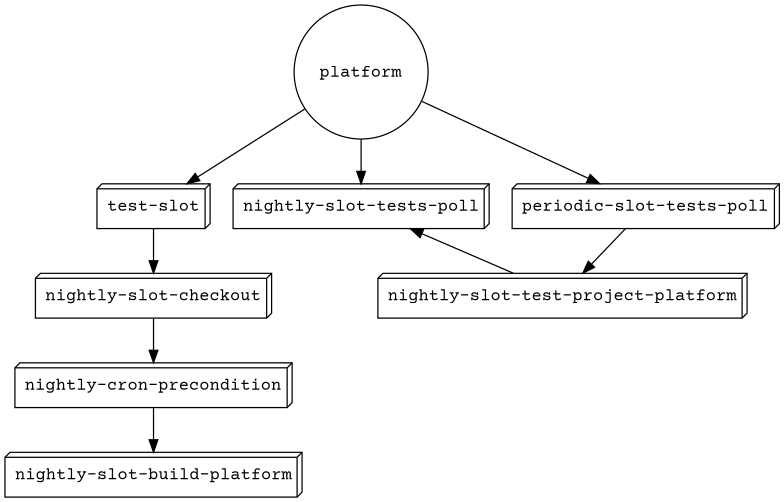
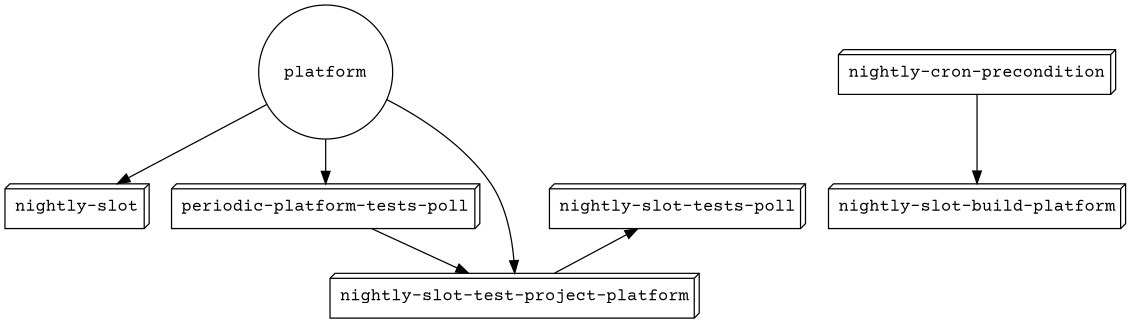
edge "platform" -> "nightly-slot-tests-poll": now "platform" -> "nightly-slot-test-project-platform"
node "test-slot": label "test-slot" -> "nightly-slot"
node "periodic-slot-tests-poll": label "periodic-slot-tests-poll" -> "periodic-platform-tests-poll"
node "nightly-slot-checkout": removed
